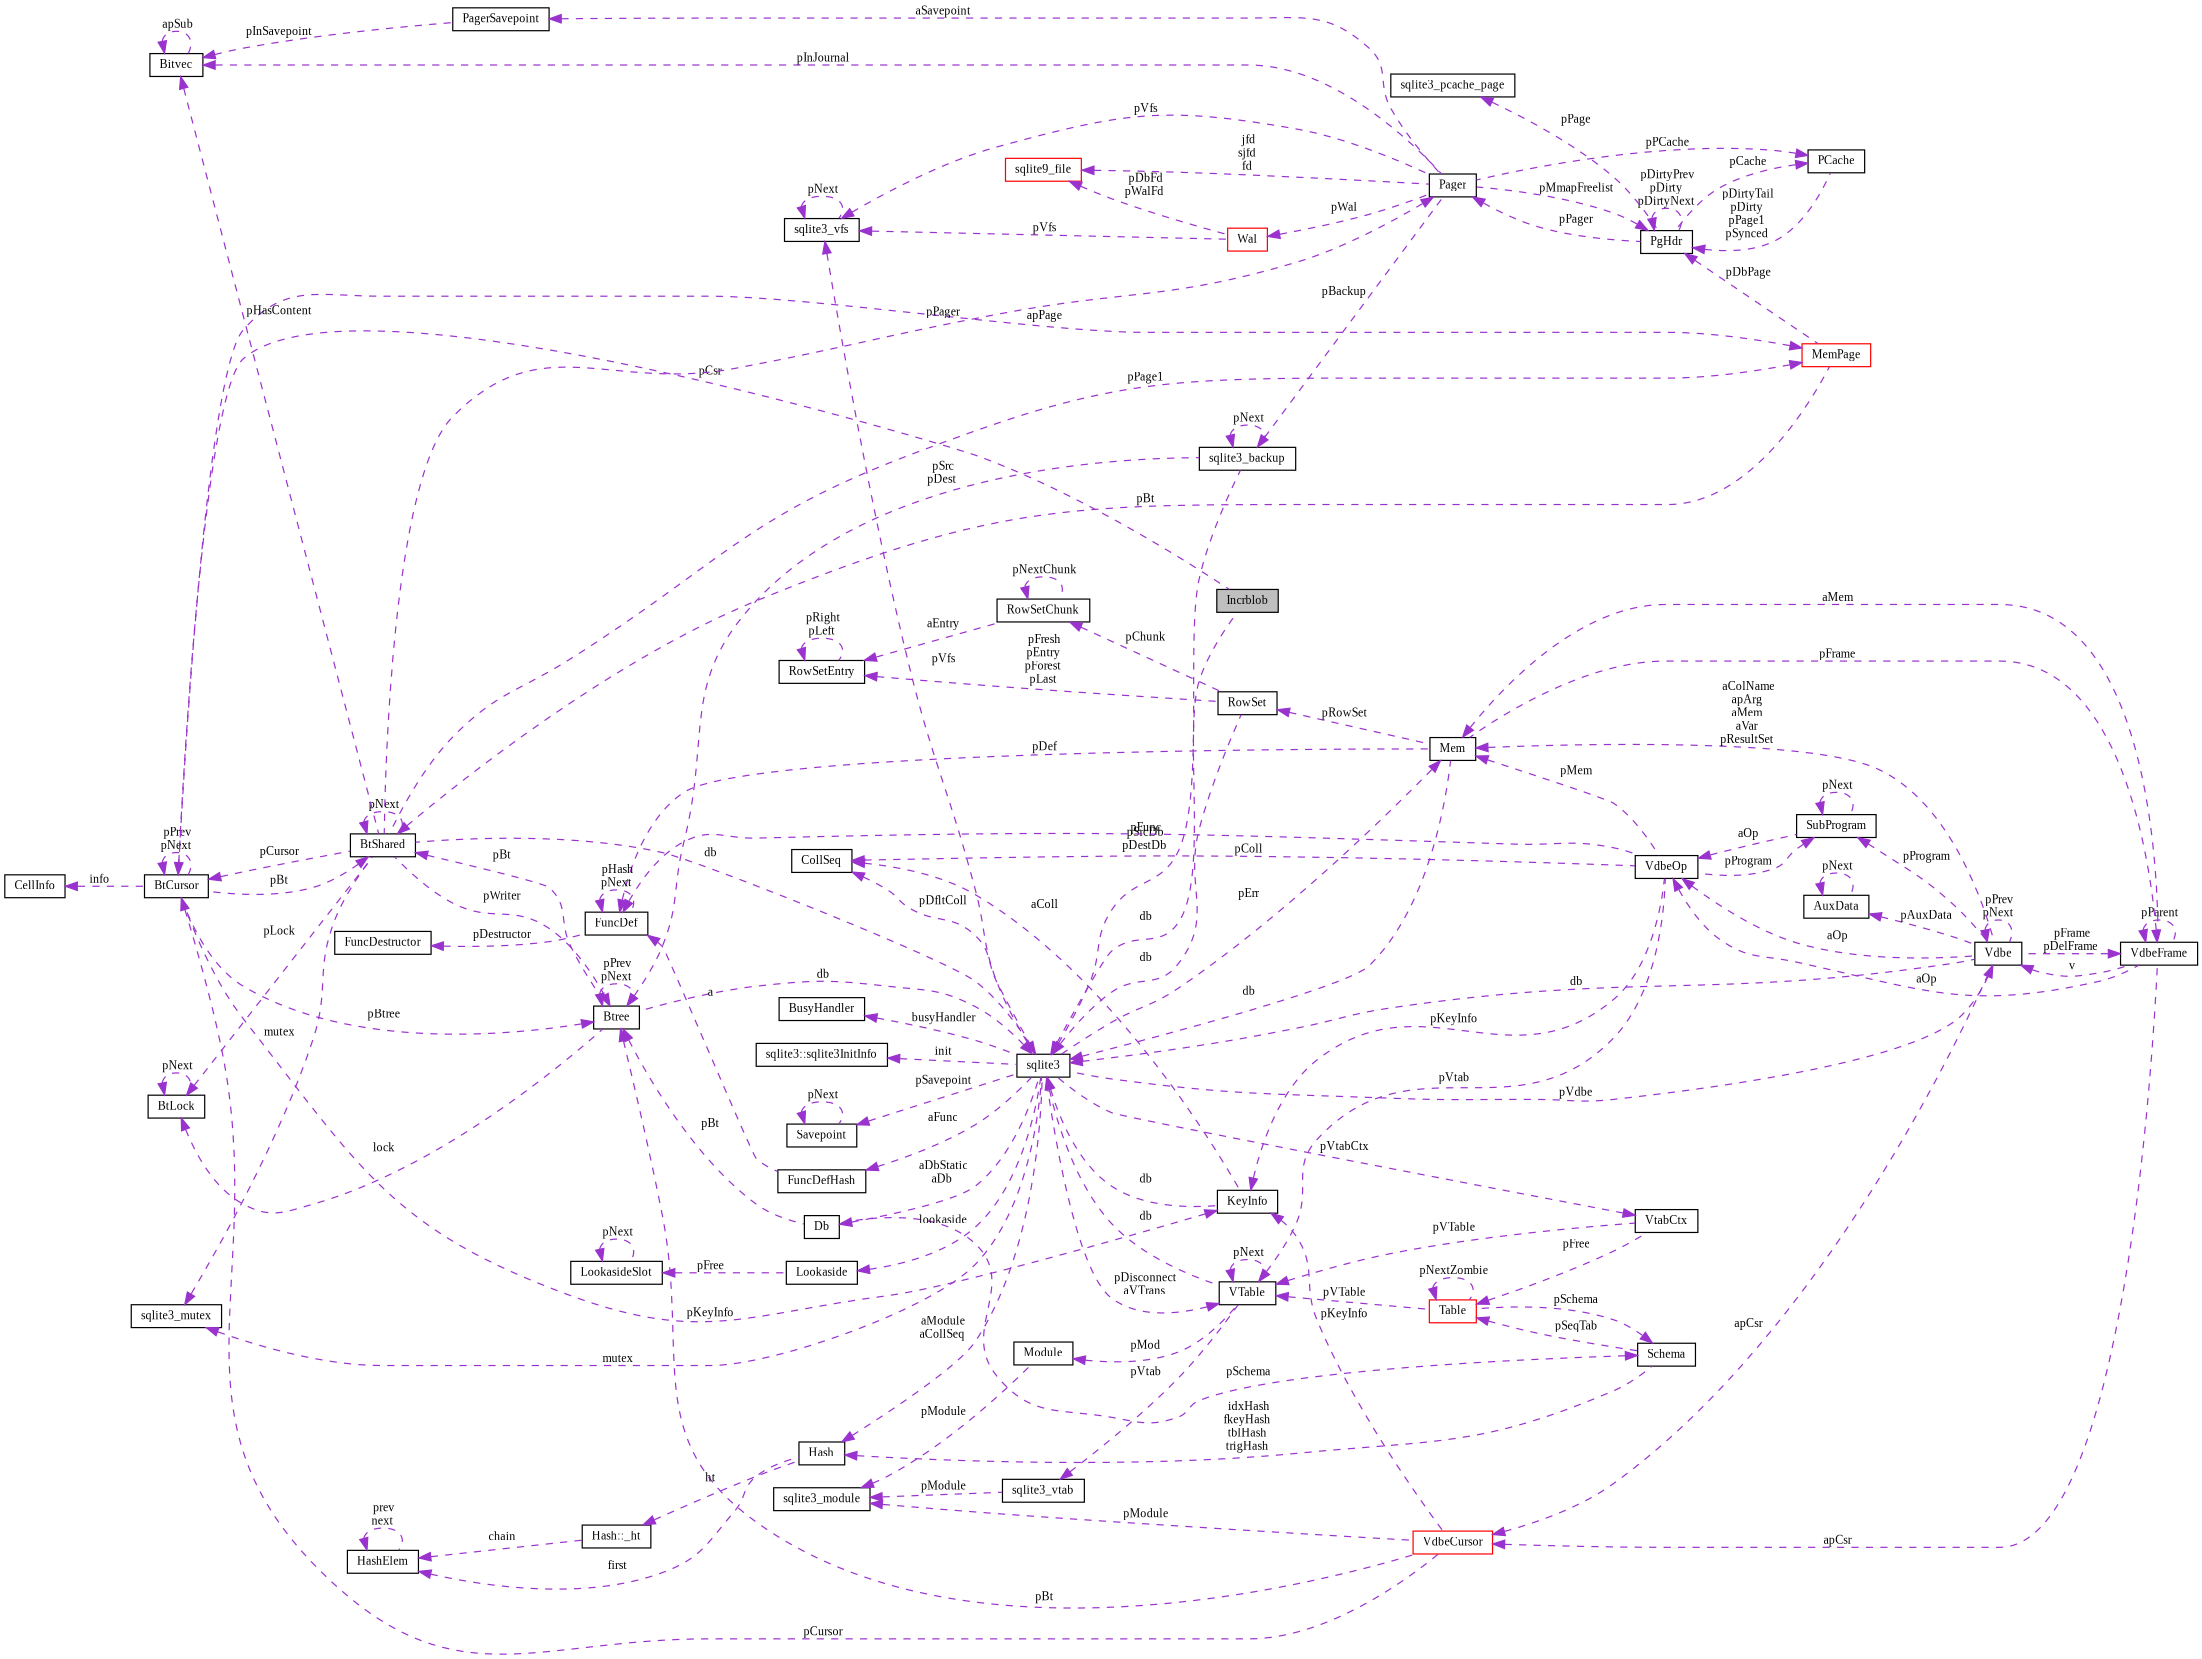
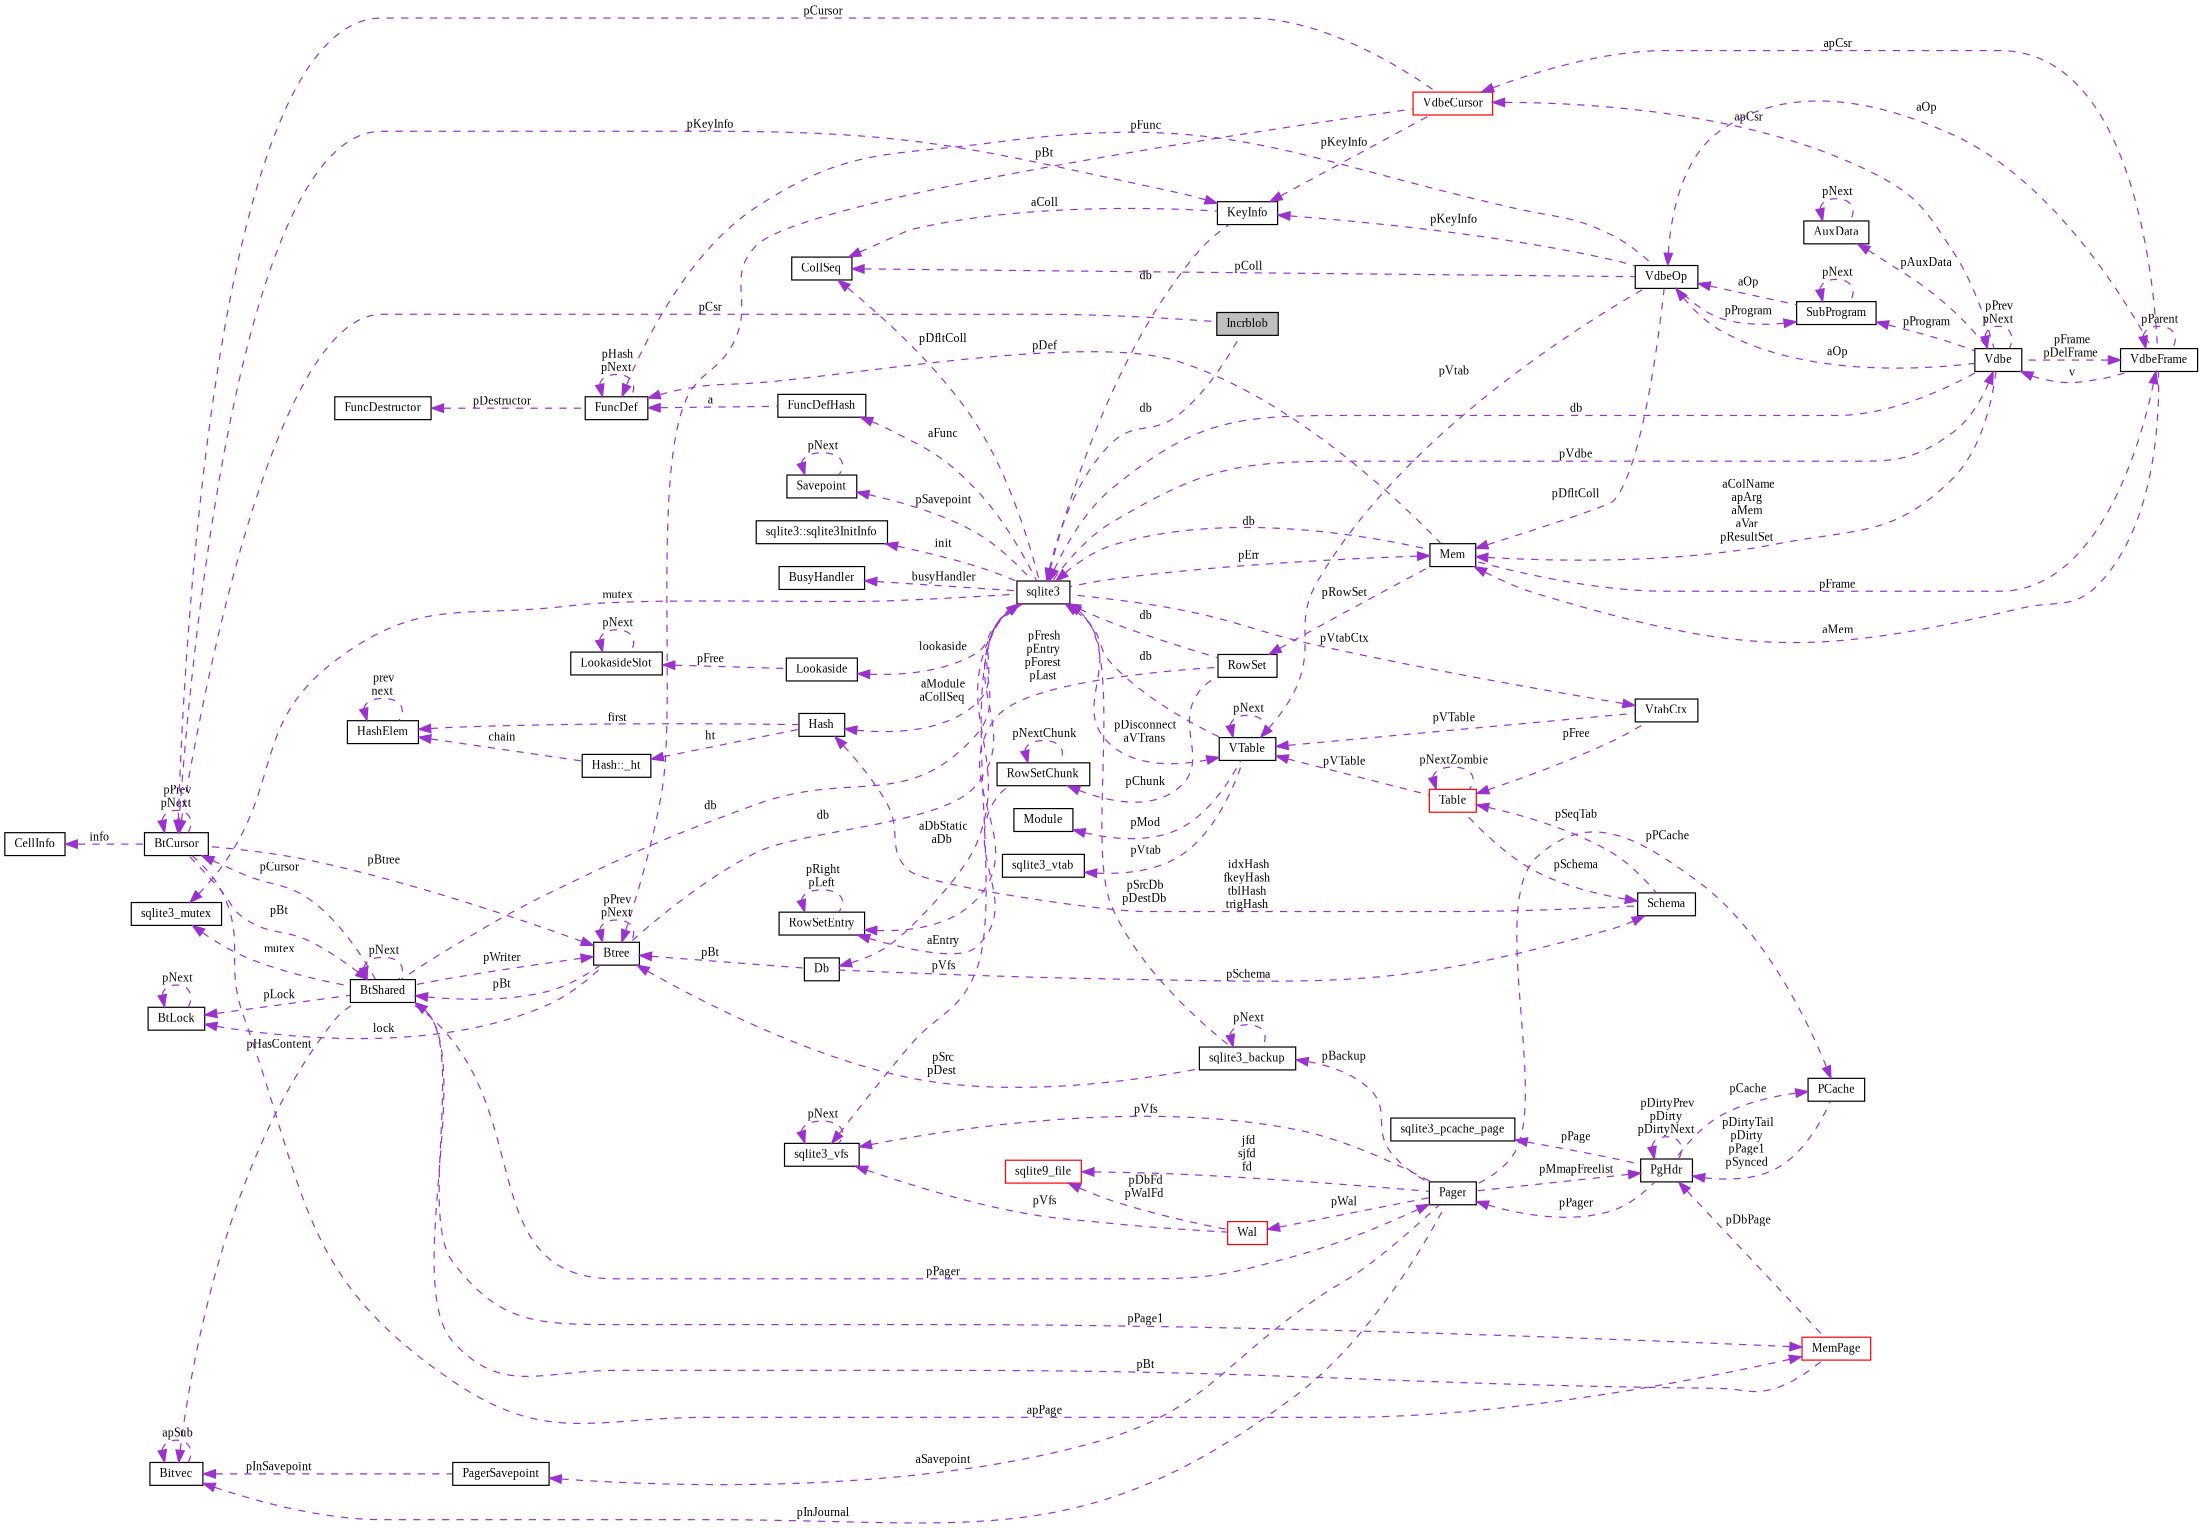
edge "VdbeOp" -> "Mem": label " pMem" -> " pDfltColl"
node "sqlite3_module": removed
